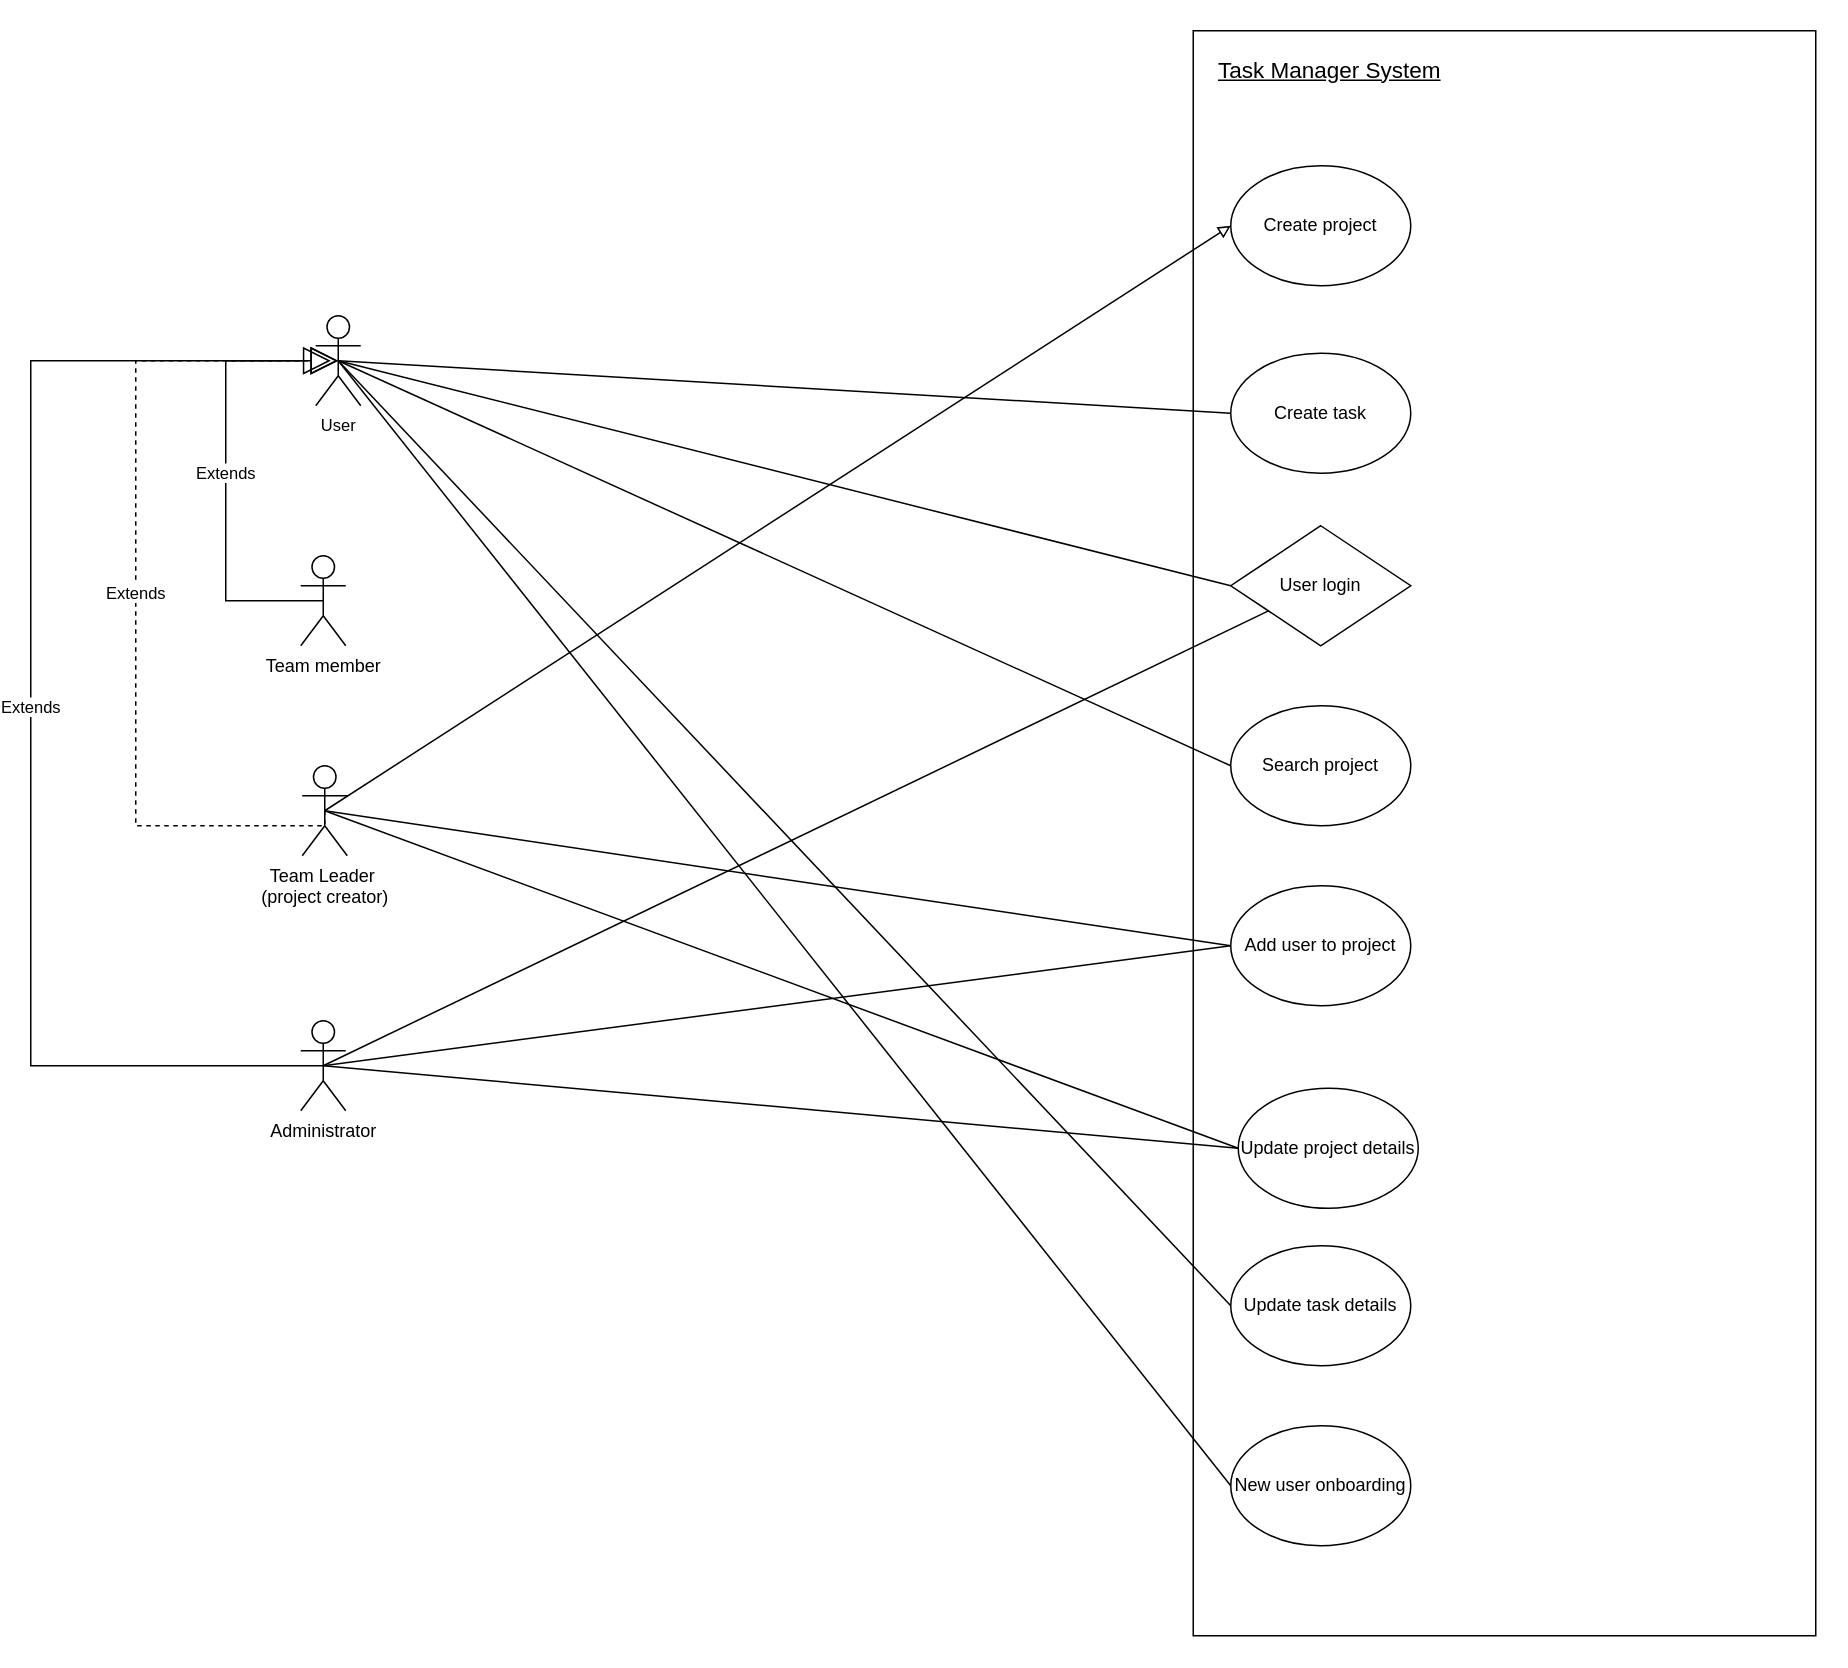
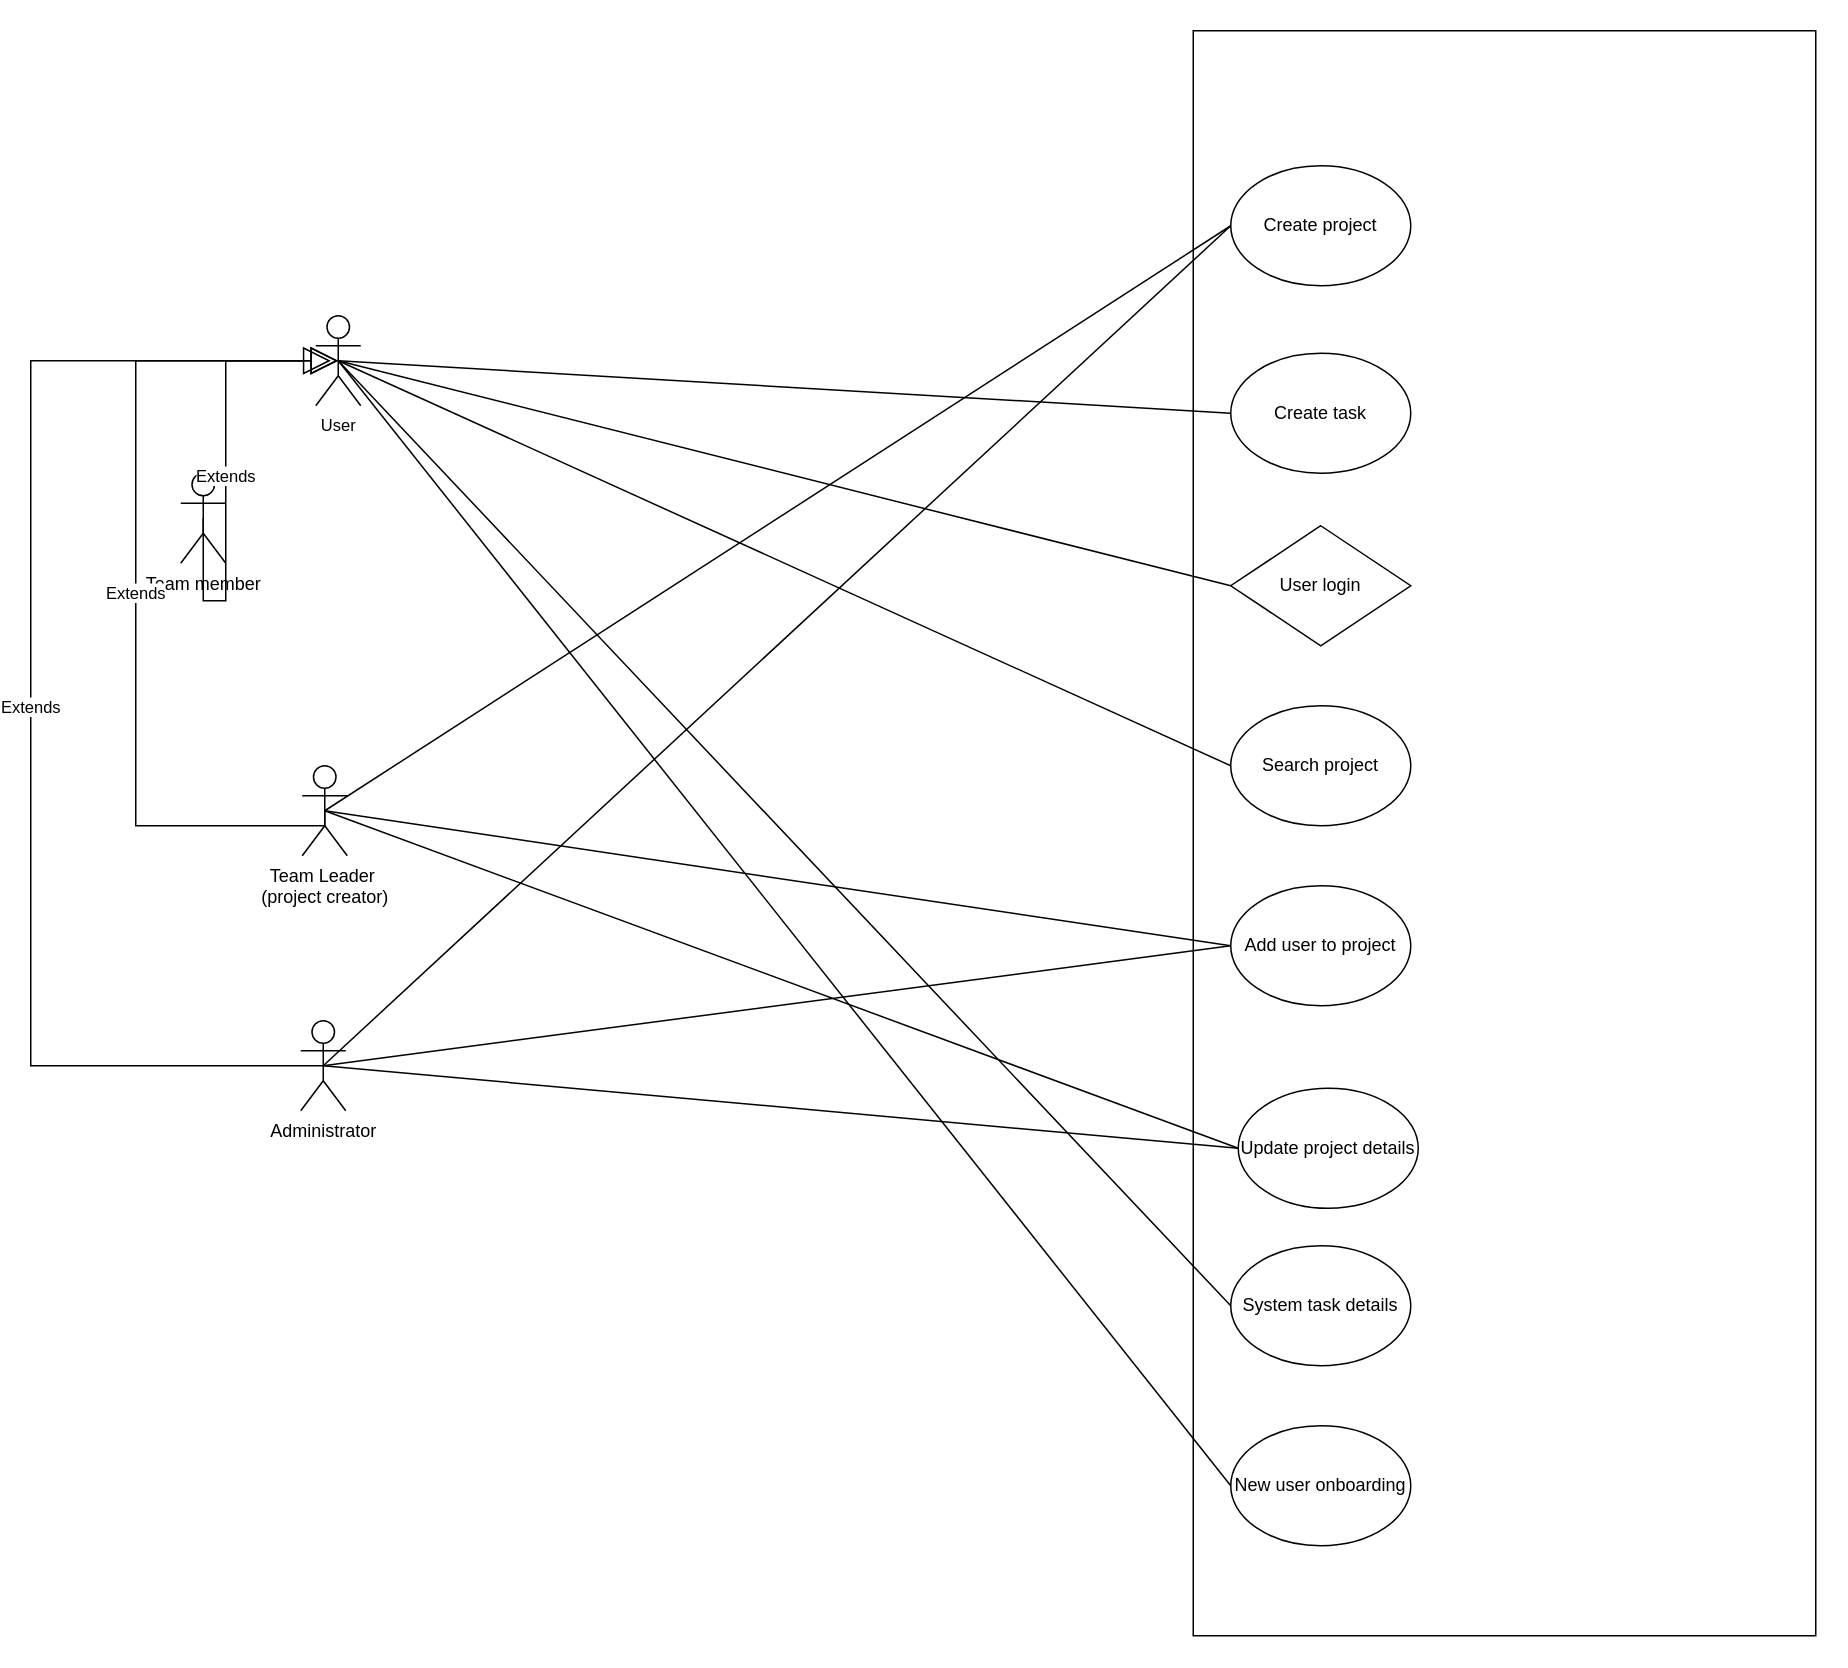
node "Task Manager System": removed
edge "Team Leader (project creator)" -> "Create project": arrowhead block -> none
node "Team member": moved (323, 601) -> (203, 518)
edge "Team Leader (project creator)" -> "User": style dashed -> solid
edge "User login" -- "Administrator": now "Create project" -- "Administrator"
node "Update task details": label "Update task details" -> "System task details"
